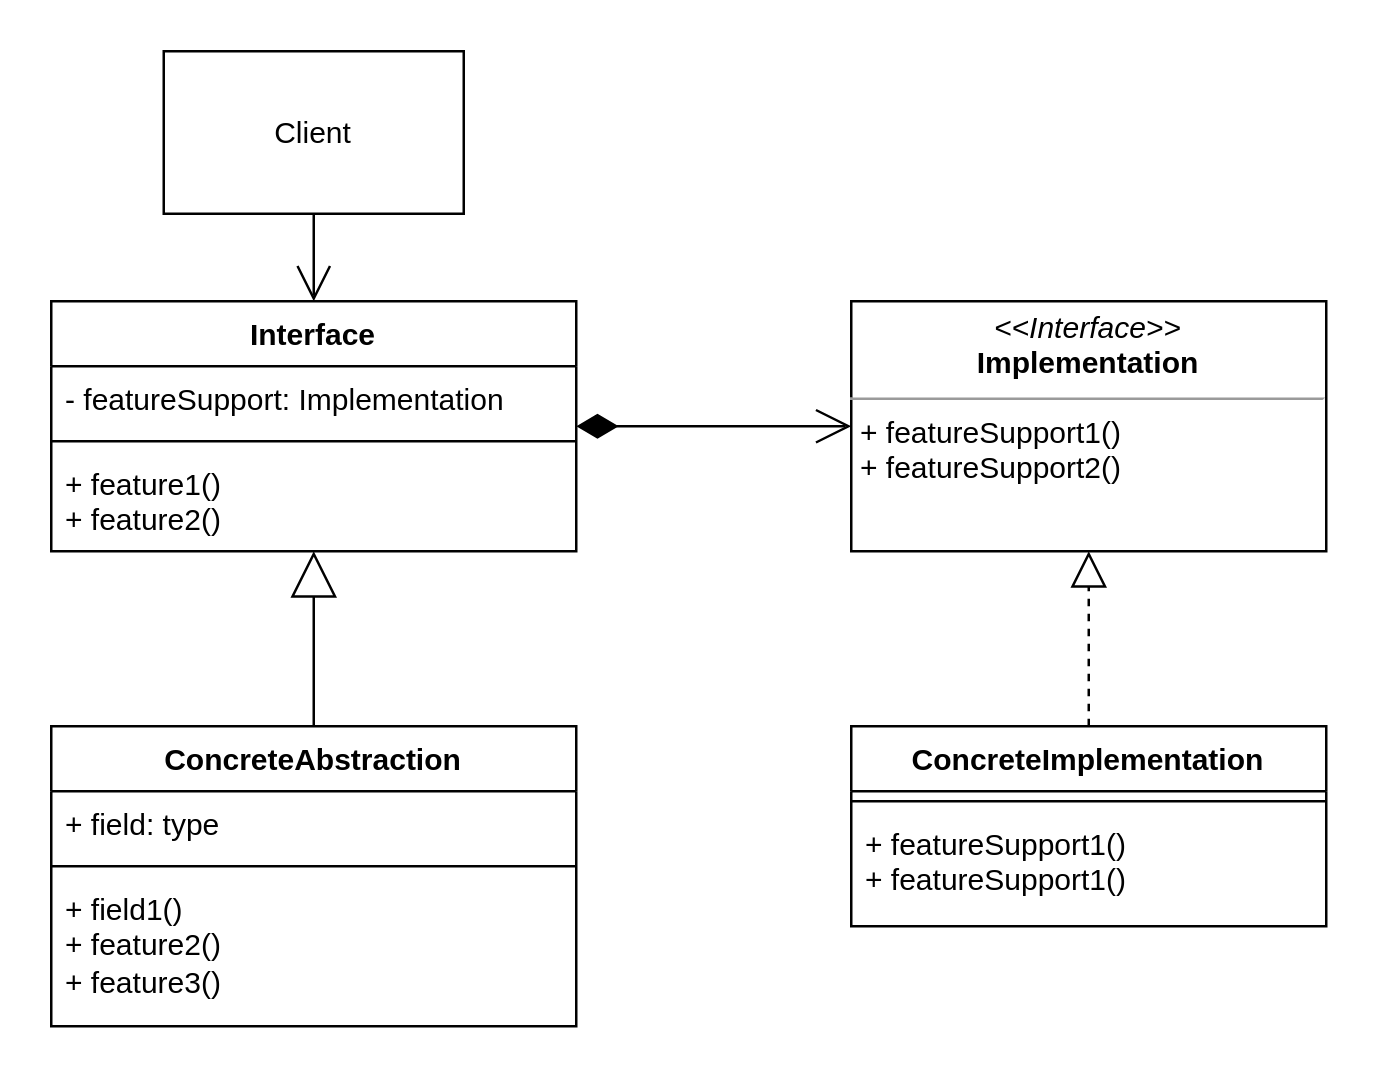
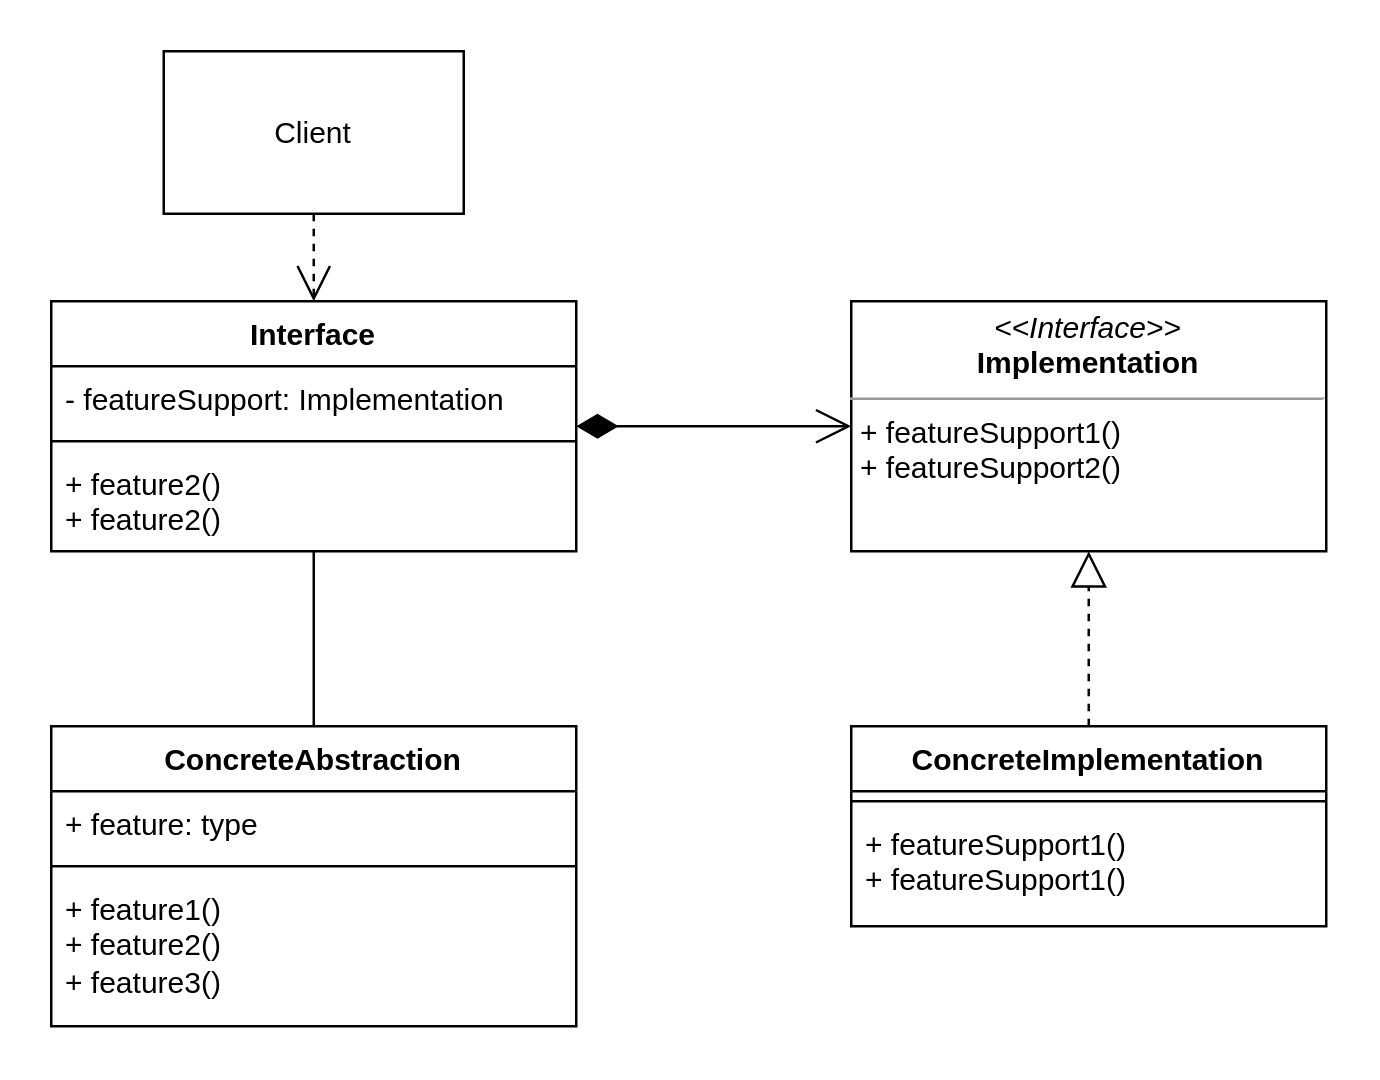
edge "Client" -> "Interface": style solid -> dashed
node "+ feature1() + feature2()": label "+ feature1() + feature2()" -> "+ feature2() + feature2()"
edge "ConcreteAbstraction" -> "Interface": arrowhead block -> none
node "+ field: type": label "+ field: type" -> "+ feature: type"
node "+ field1()+ feature2() + feature3()": label "+ field1()+ feature2() + feature3()" -> "+ feature1()+ feature2() + feature3()"
